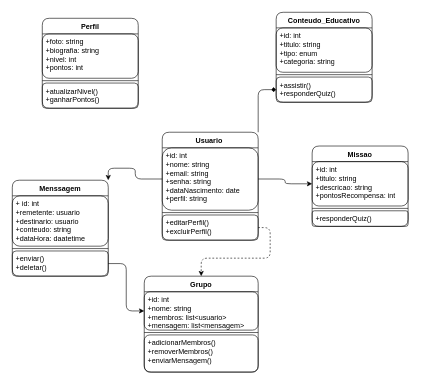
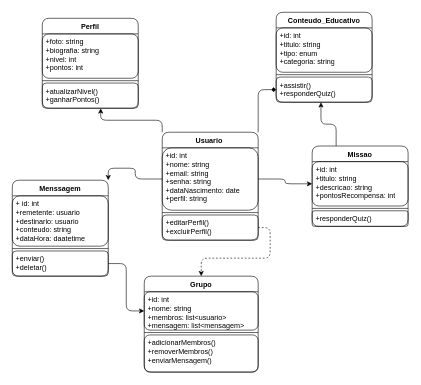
edge "Usuario" -> "+atualizarNivel() +ganharPontos()": added
edge "Missao" -> "+assistir() +responderQuiz()": added
